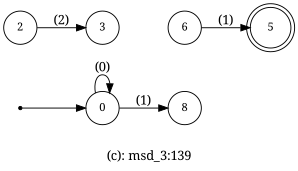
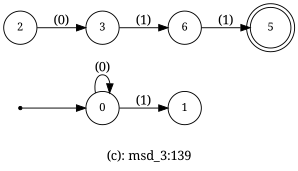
edge "2" -> "3": label "(2)" -> "(0)"
edge "3" -> "6": added, label "(1)"
node "8": label "8" -> "1"
